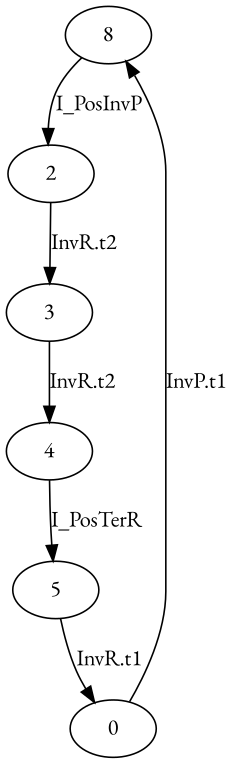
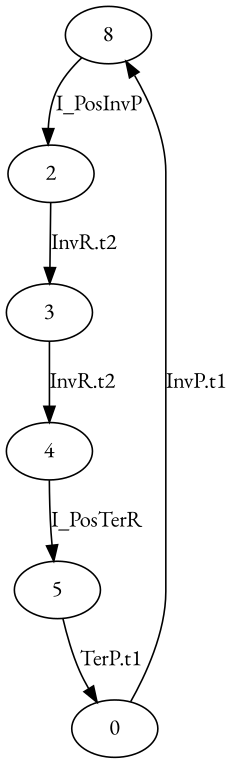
edge "5" -> "0": label "InvR.t1" -> "TerP.t1"
